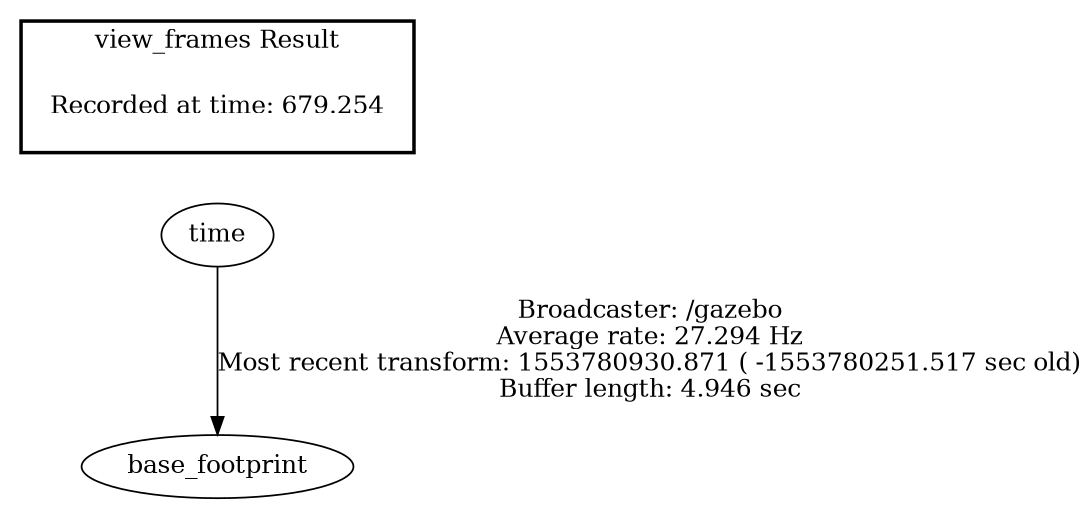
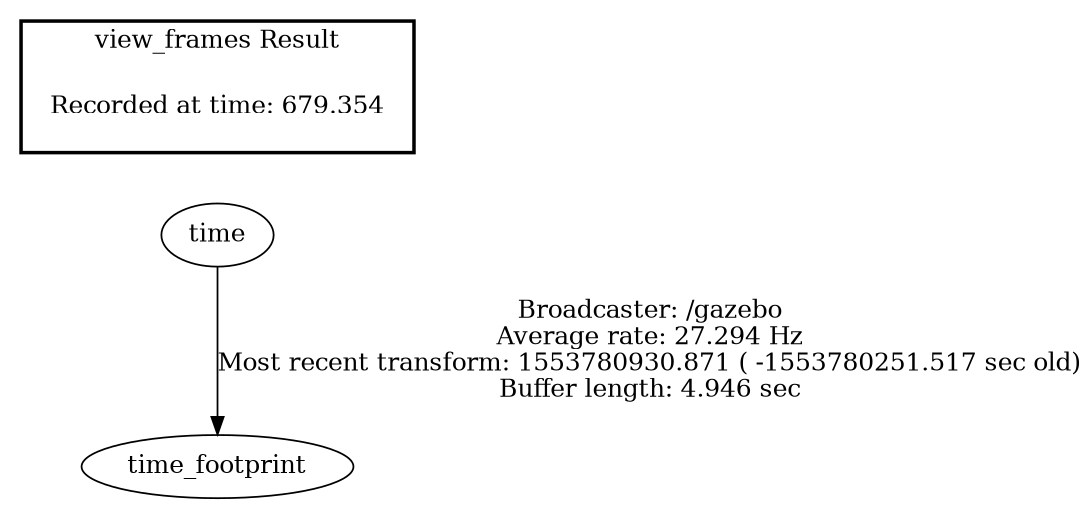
node "Recorded at time: 679.254": label "Recorded at time: 679.254" -> "Recorded at time: 679.354"
node "base_footprint": label "base_footprint" -> "time_footprint"
